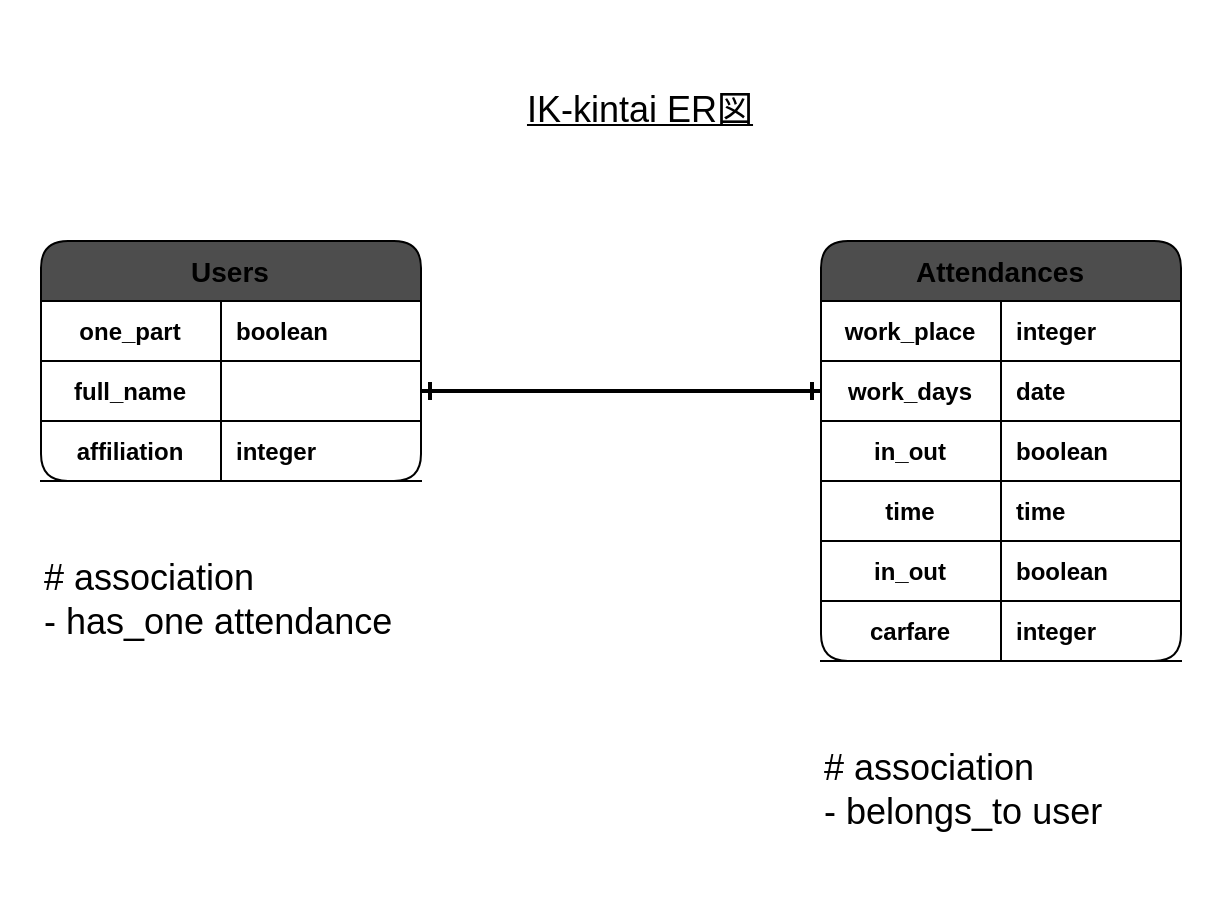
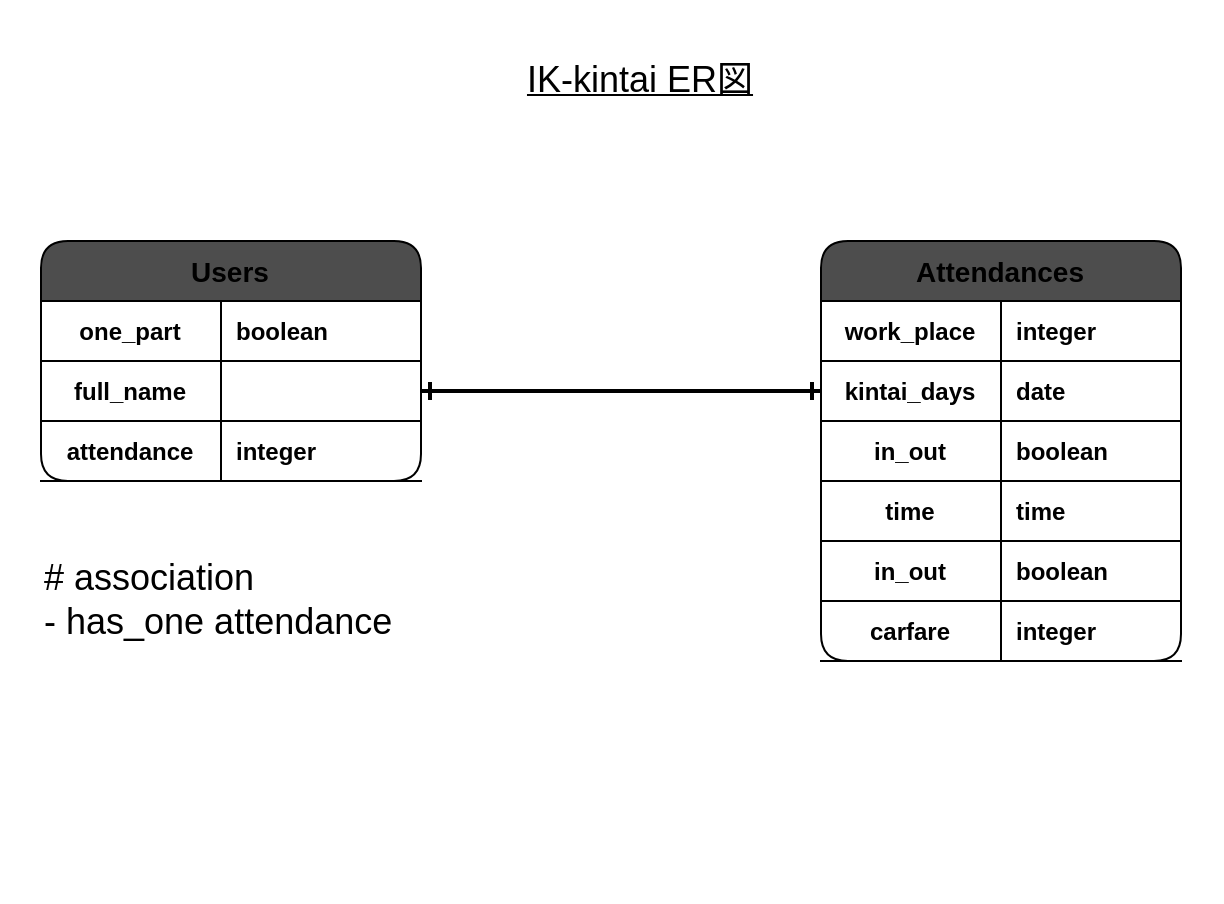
node "IK-kintai ER図": moved (641, 111) -> (641, 81)
node "work_days": label "work_days" -> "kintai_days"
node "affiliation": label "affiliation" -> "attendance"
node "# association - belongs_to user": removed
